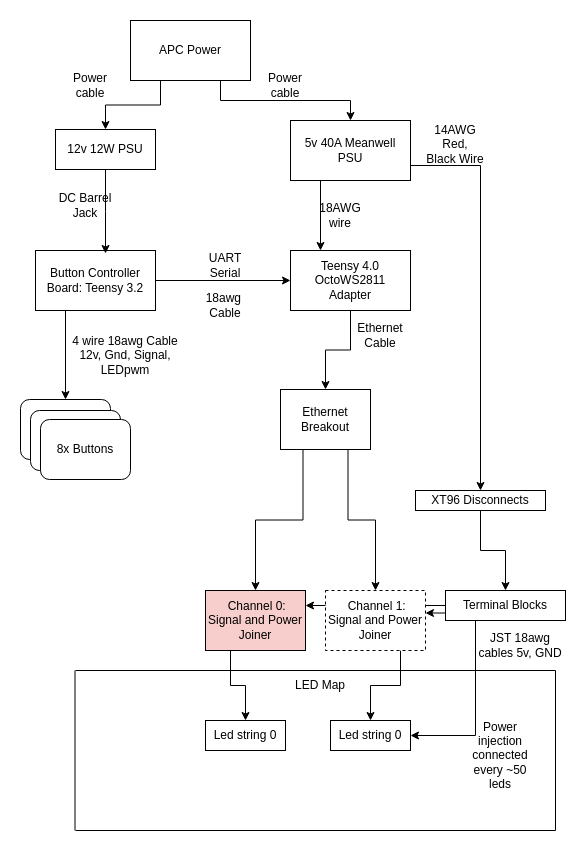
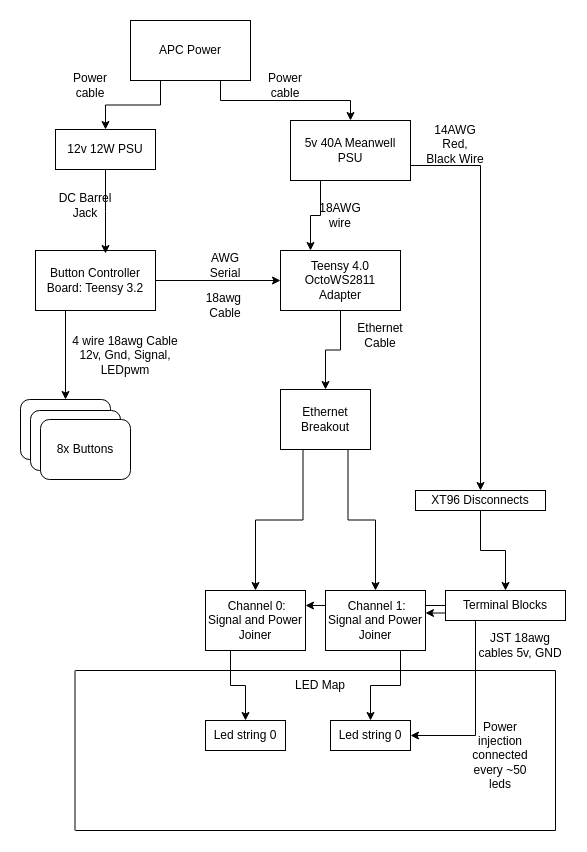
node "UART Serial": label "UART Serial" -> "AWG Serial"
node "Teensy 4.0 OctoWS2811 Adapter": moved (351, 281) -> (341, 281)
node "Channel 0: Signal and Power Joiner": fillcolor #f8cecc -> #ffffff
node "Channel 1: Signal and Power Joiner": style dashed -> solid
